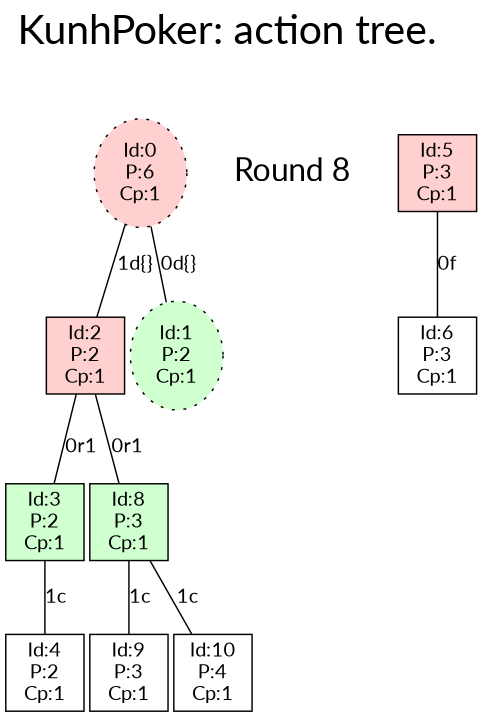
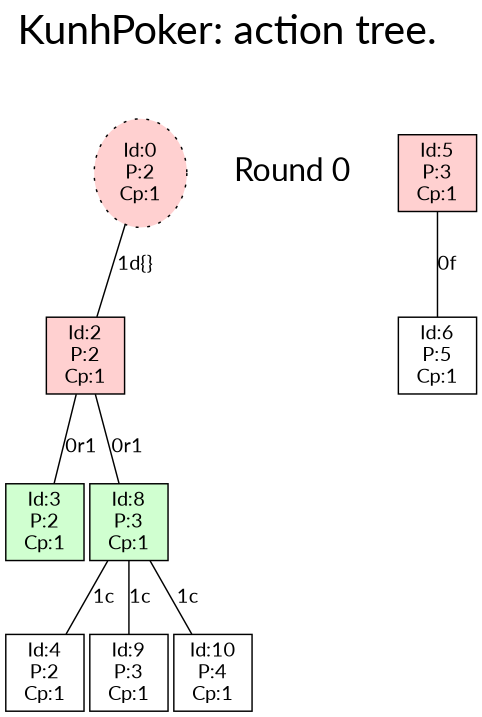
node "Id:0 P:6 Cp:1": label "Id:0 P:6 Cp:1" -> "Id:0 P:2 Cp:1"
node "Round 8": label "Round 8" -> "Round 0"
node "Id:1 P:2 Cp:1": removed
node "Id:6 P:3 Cp:1": label "Id:6 P:3 Cp:1" -> "Id:6 P:5 Cp:1"
edge "Id:3 P:2 Cp:1" -- "Id:4 P:2 Cp:1": now "Id:8 P:3 Cp:1" -- "Id:4 P:2 Cp:1"
